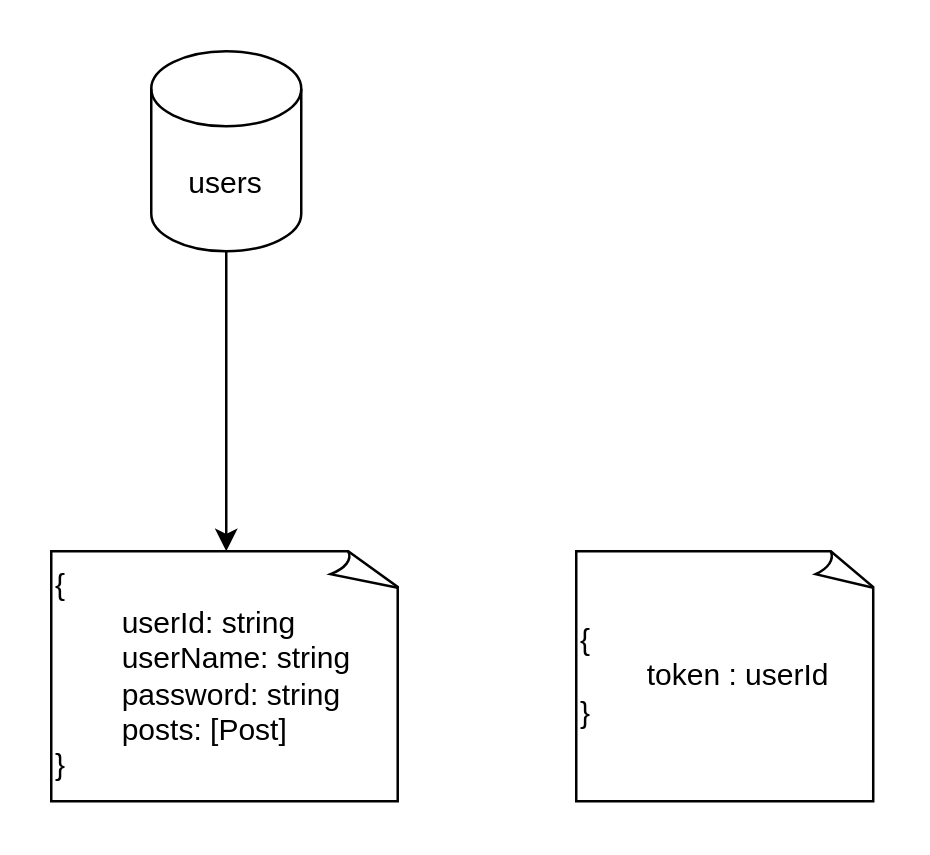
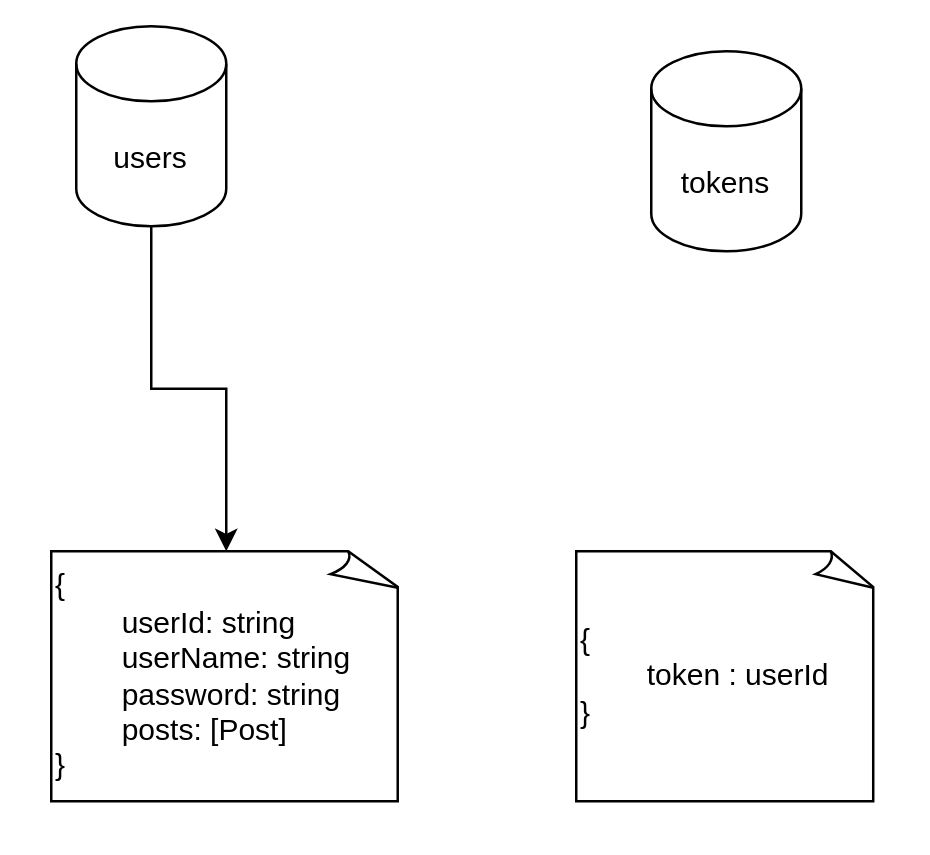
node "users": moved (226, 151) -> (151, 126)
node "tokens": added
